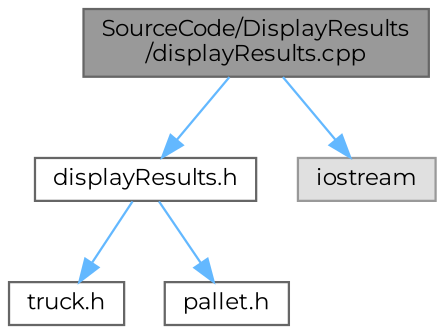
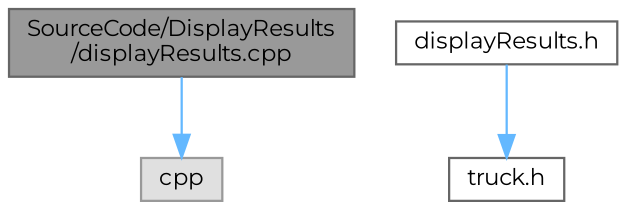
edge "SourceCode/DisplayResults /displayResults.cpp" -> "displayResults.h": removed
node "iostream": label "iostream" -> "cpp"
node "pallet.h": removed
